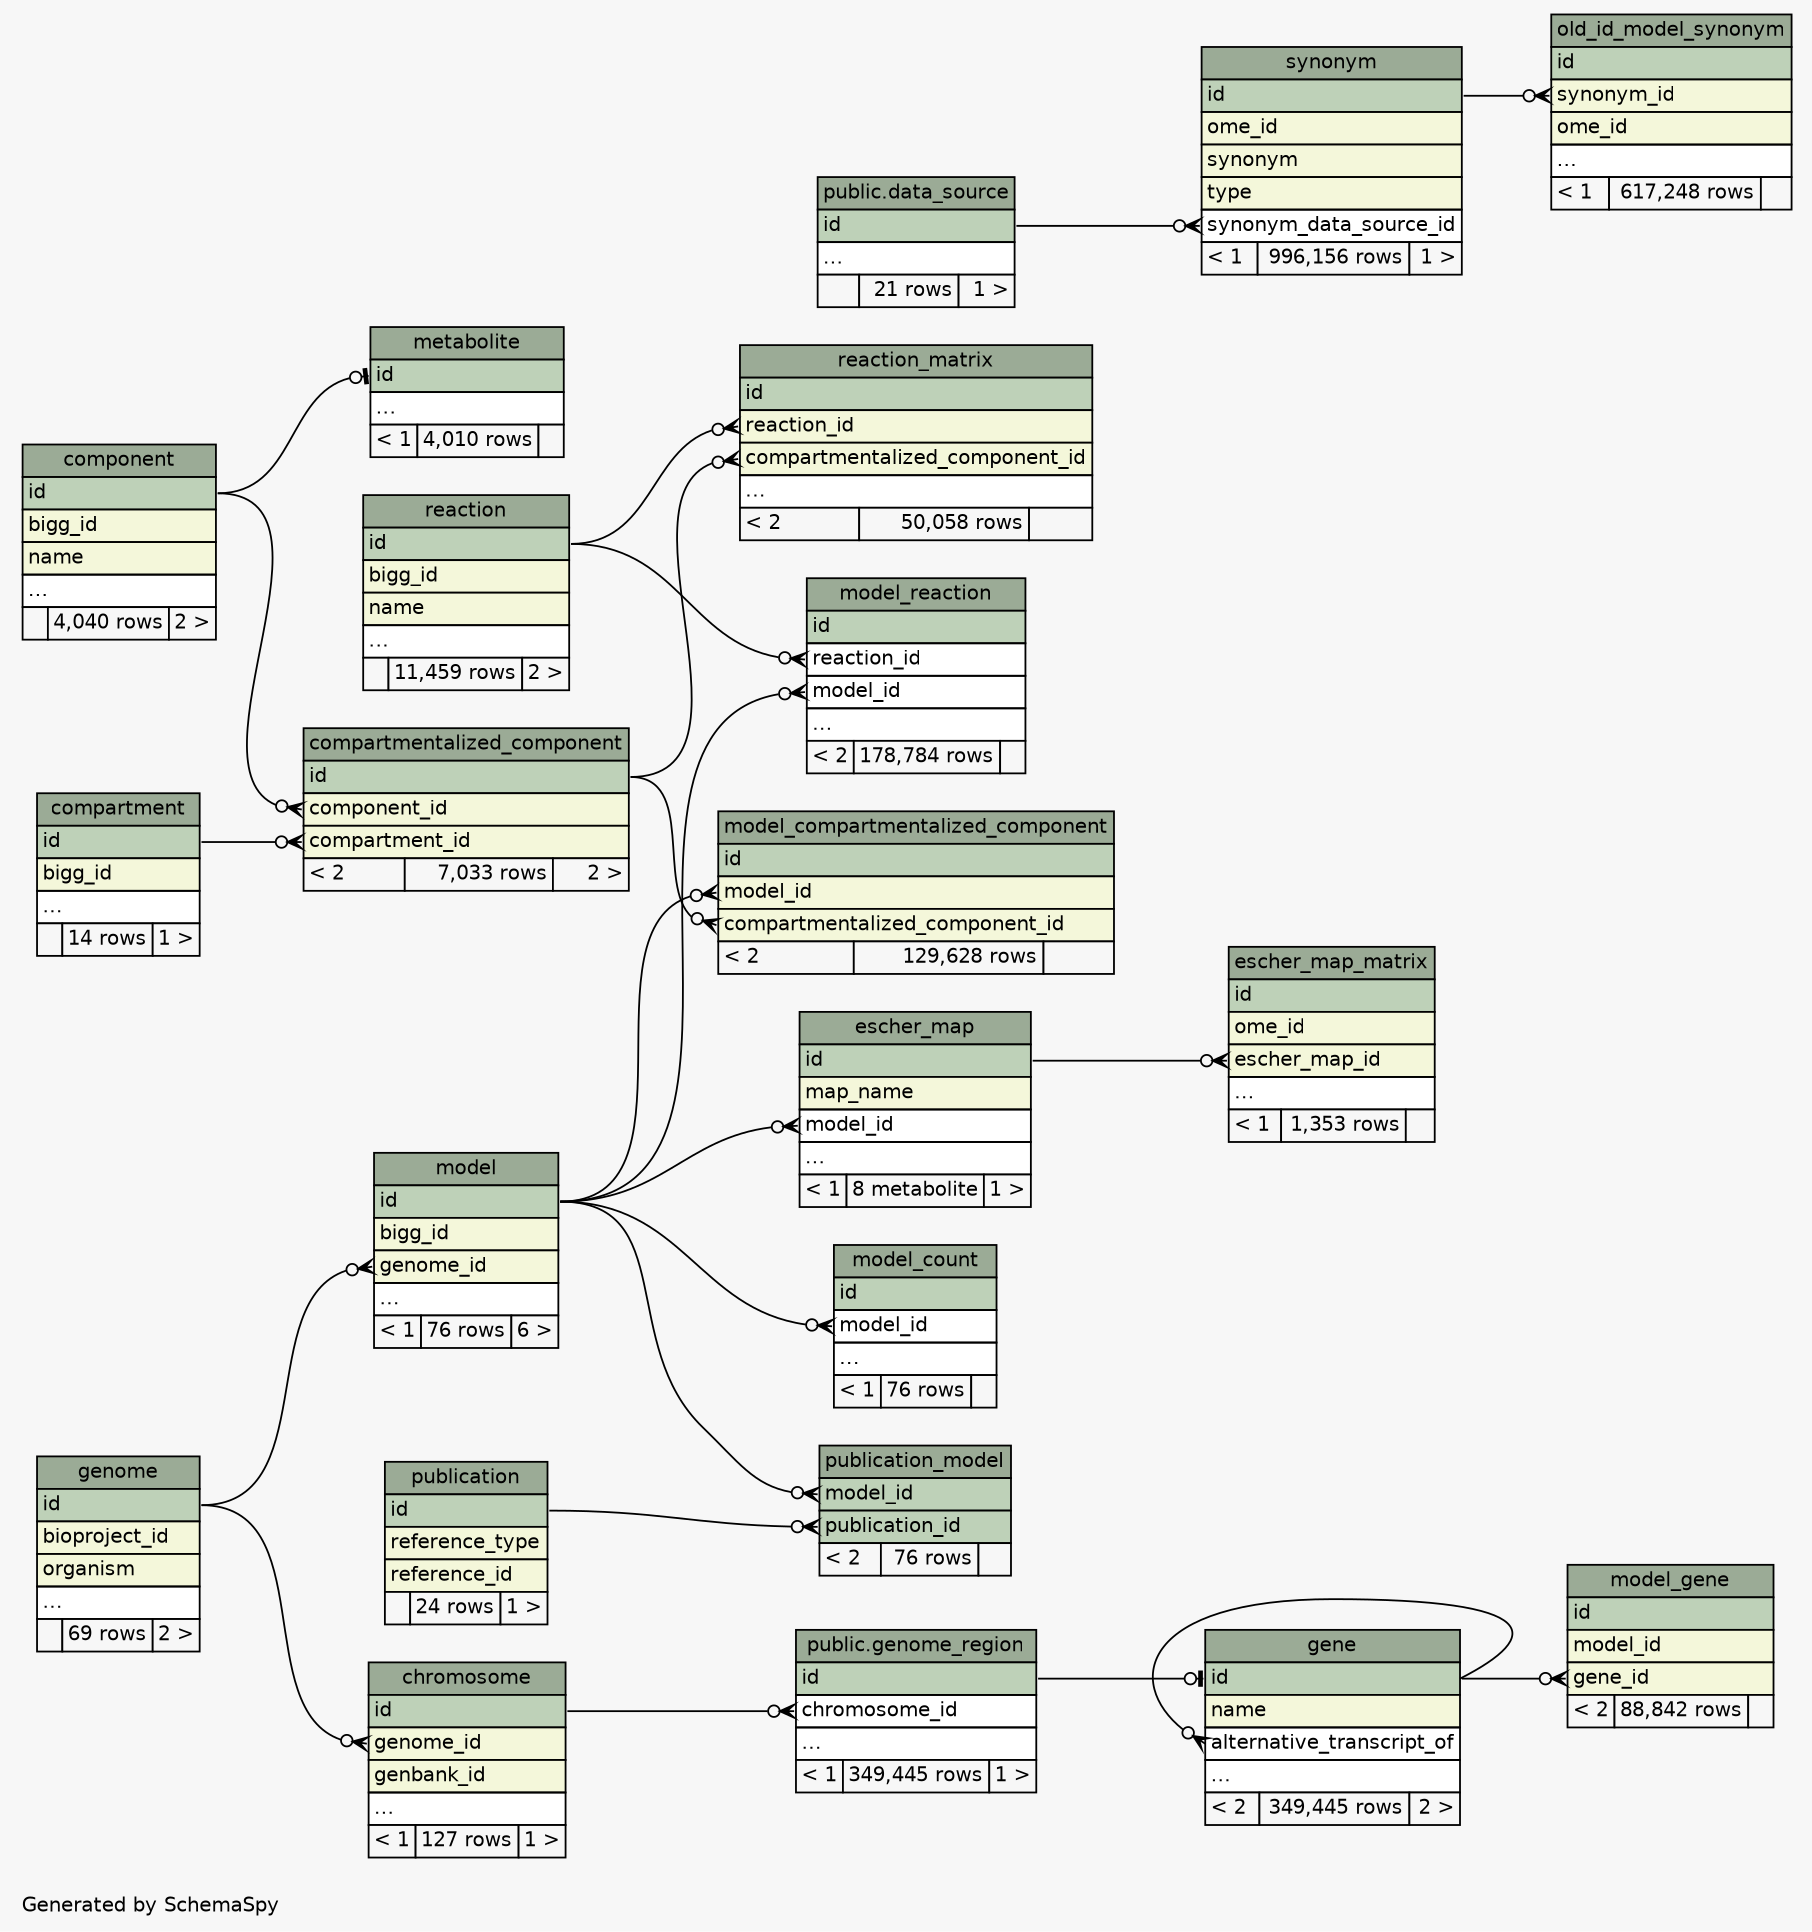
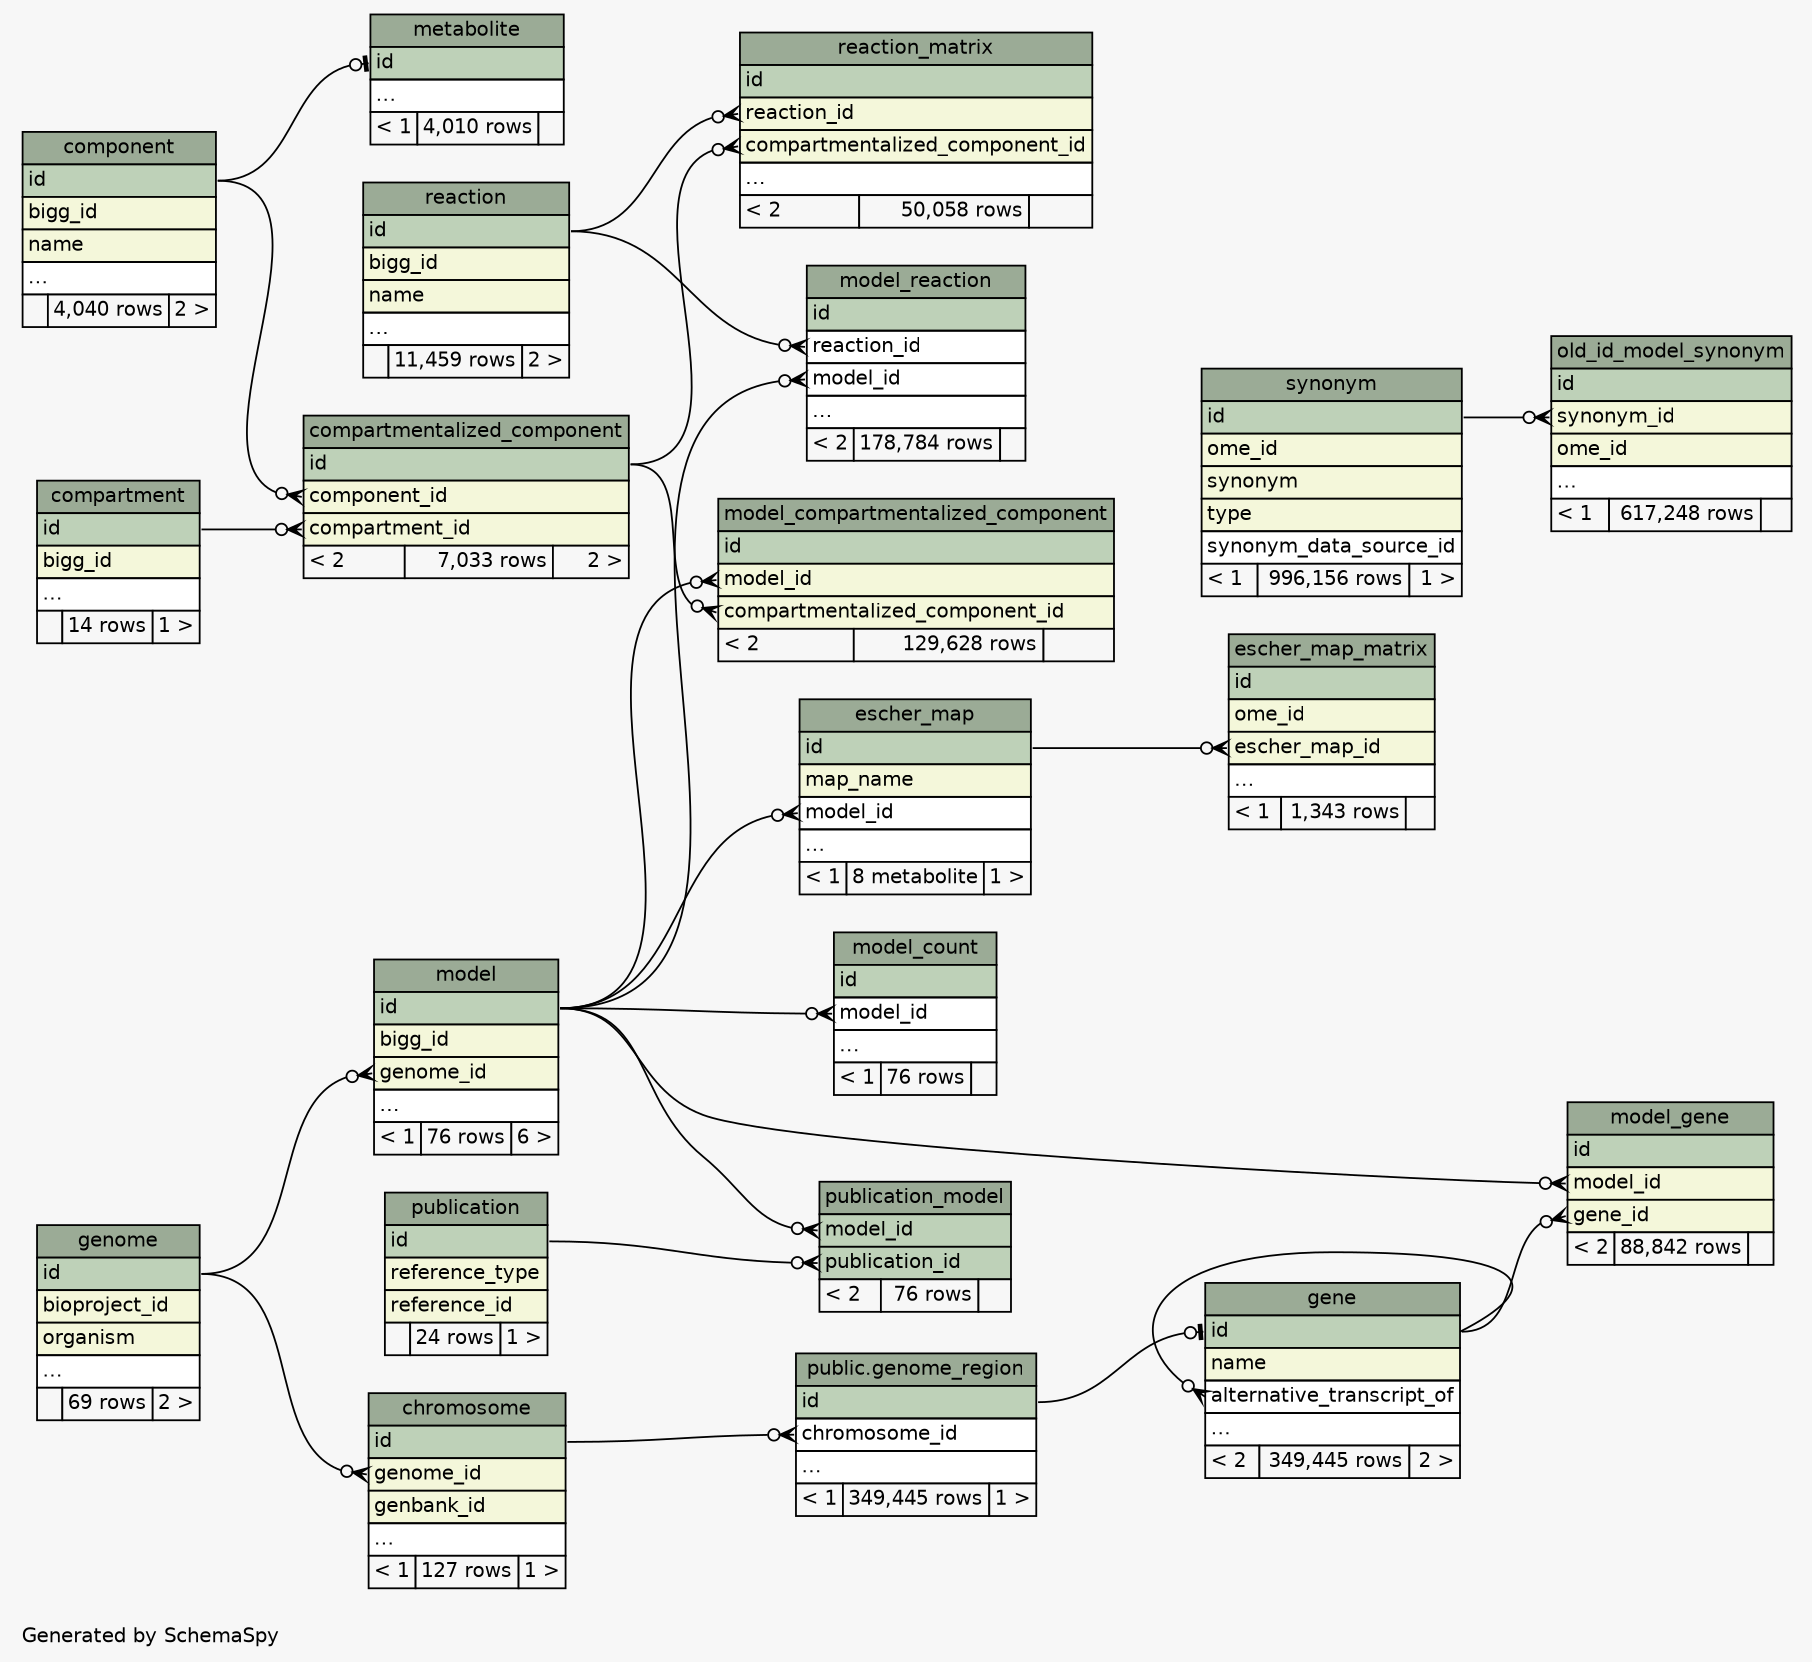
node "public.data_source": removed
node "escher_map_matrix": text "1,353 rows" -> "1,343 rows"
edge "model" -> "model_gene": added
